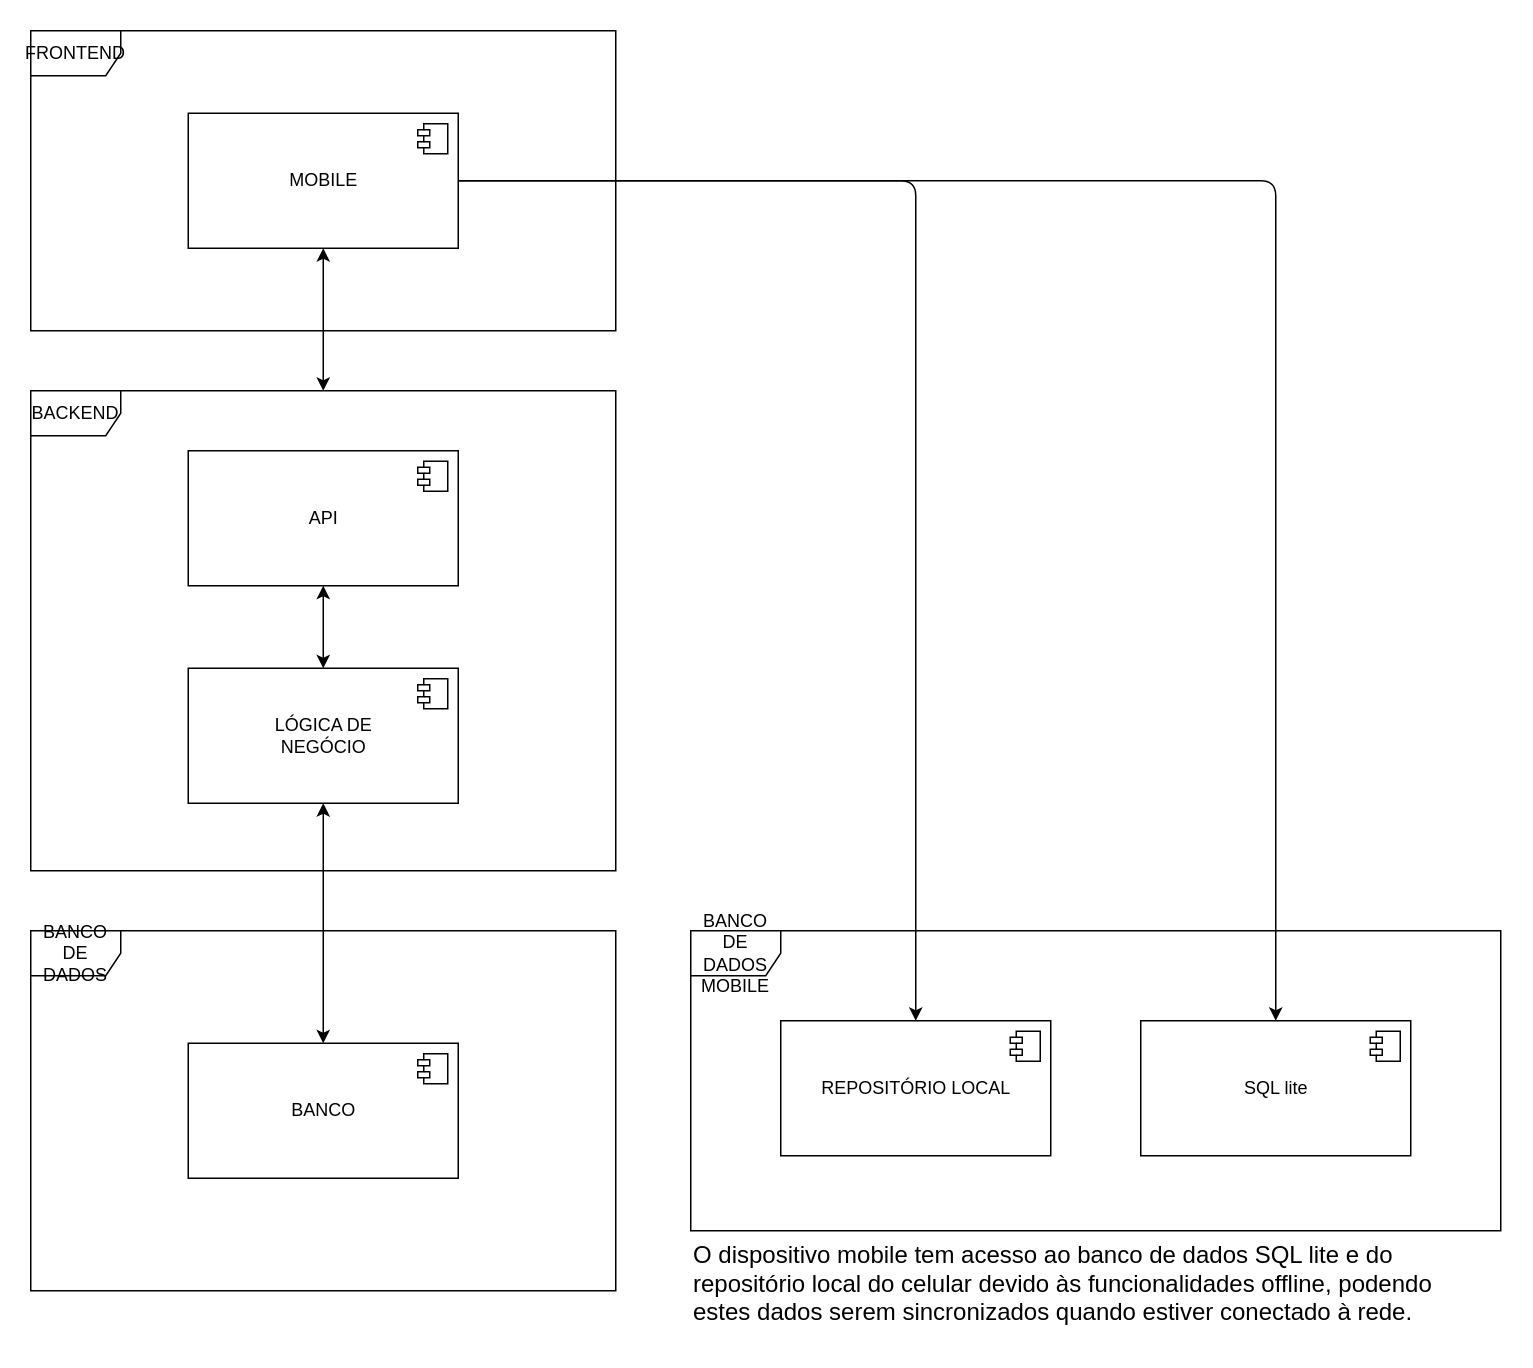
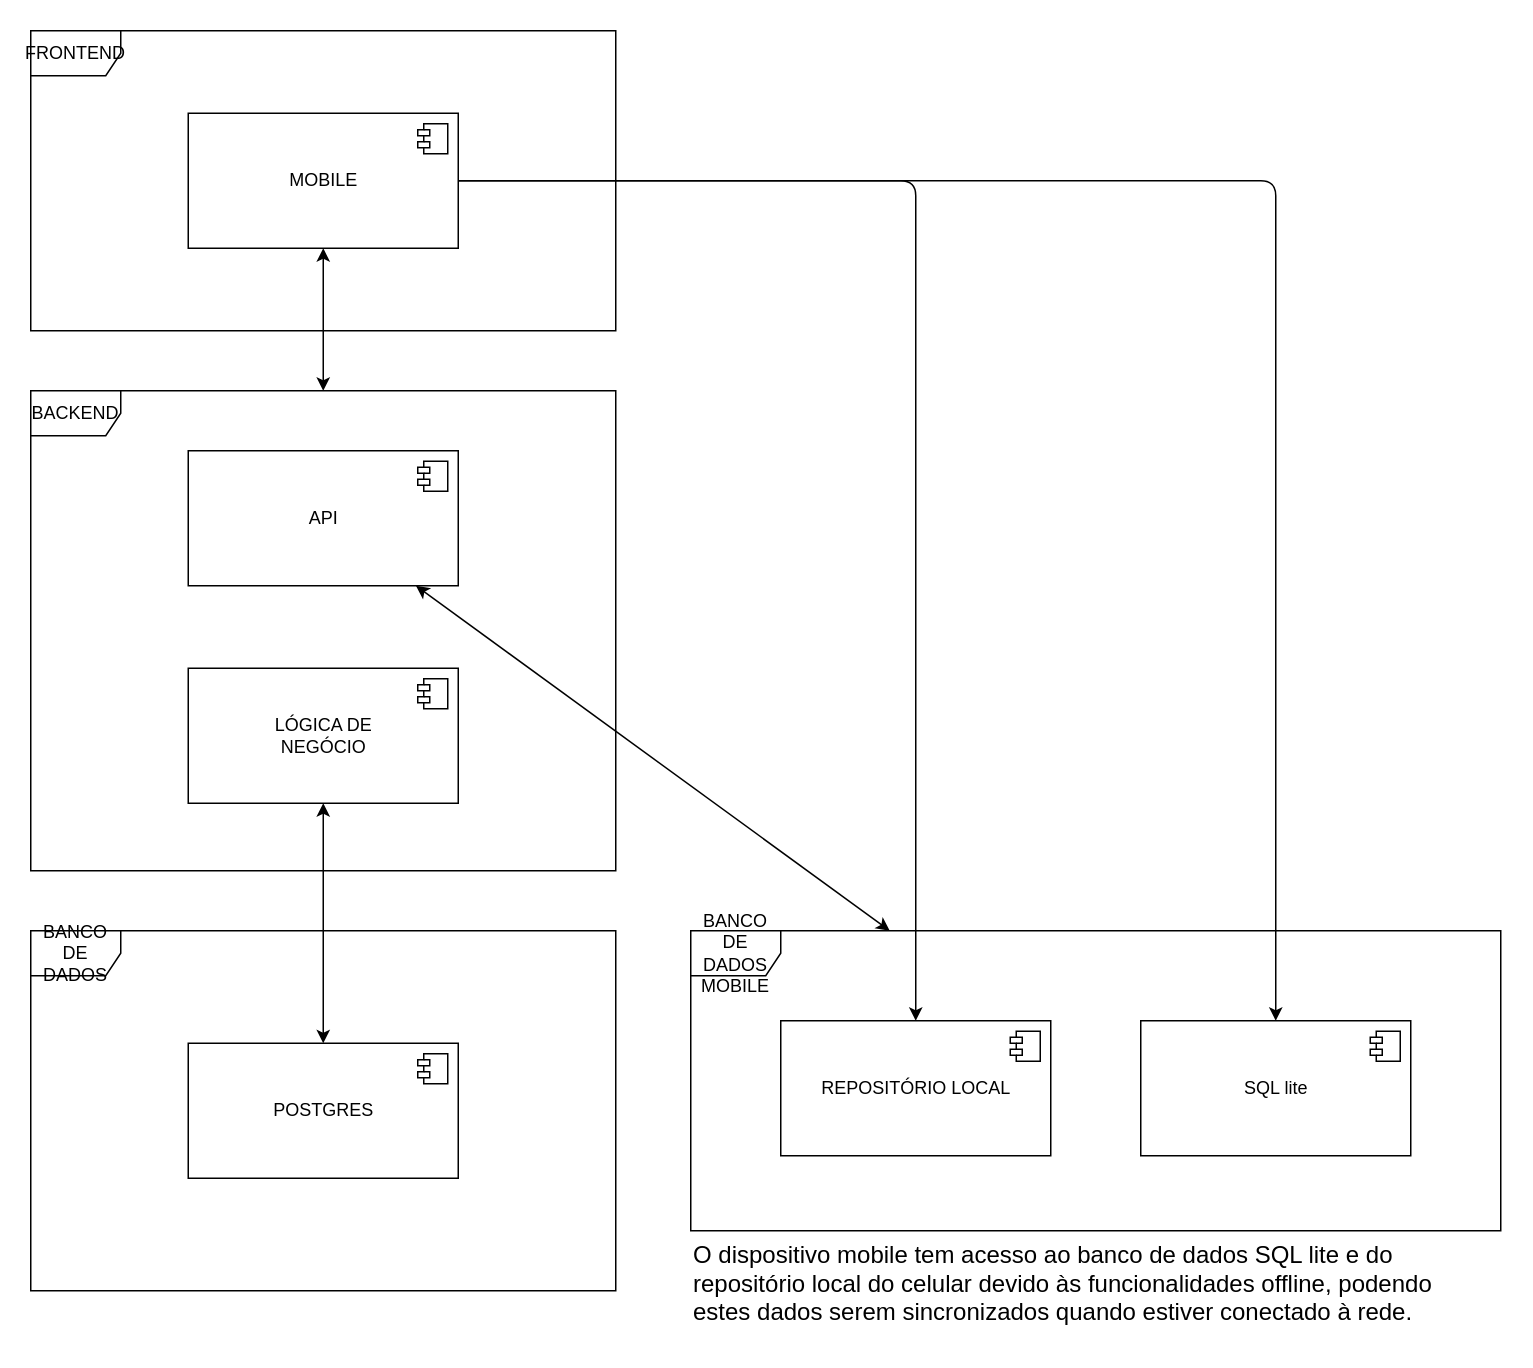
edge "API" -- "LÓGICA DE NEGÓCIO": now "API" -- "BANCO DE DADOS MOBILE"
node "BANCO": label "BANCO" -> "POSTGRES"
